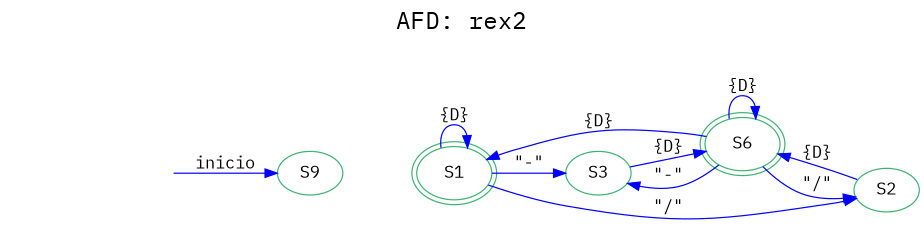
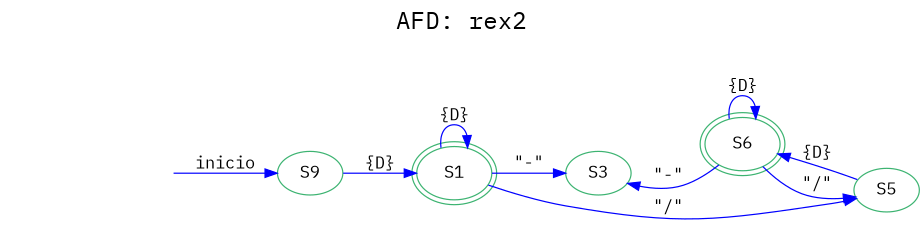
edge "S6" -> "S1": now "S9" -> "S1"
edge "S3" -> "S6": removed, label "{D}"
node "S2": label "S2" -> "S5"
